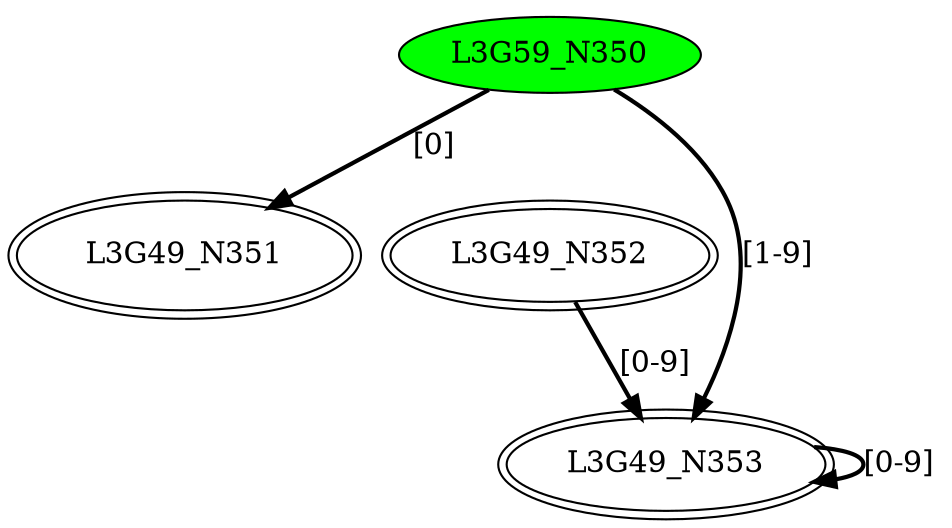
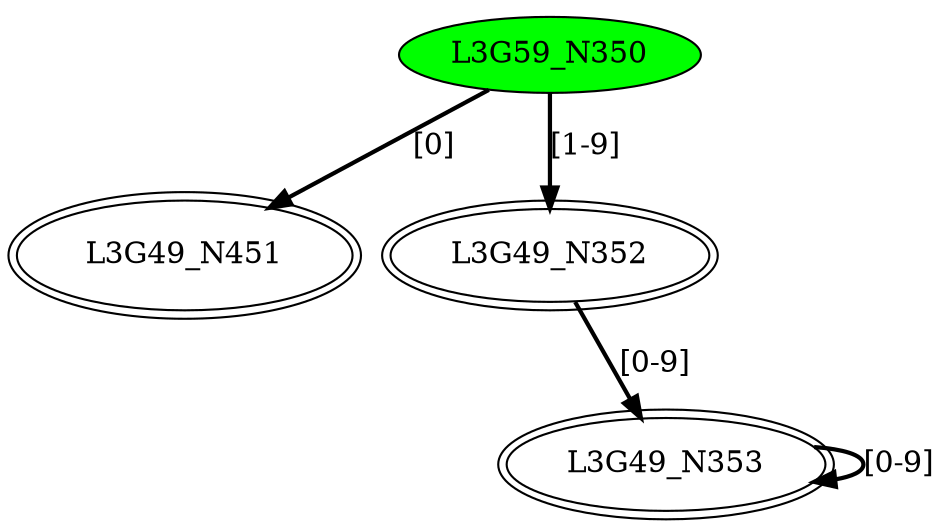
edge "L3G59_N350" -> "L3G49_N353": now "L3G59_N350" -> "L3G49_N352"
node "L3G49_N351": label "L3G49_N351" -> "L3G49_N451"
